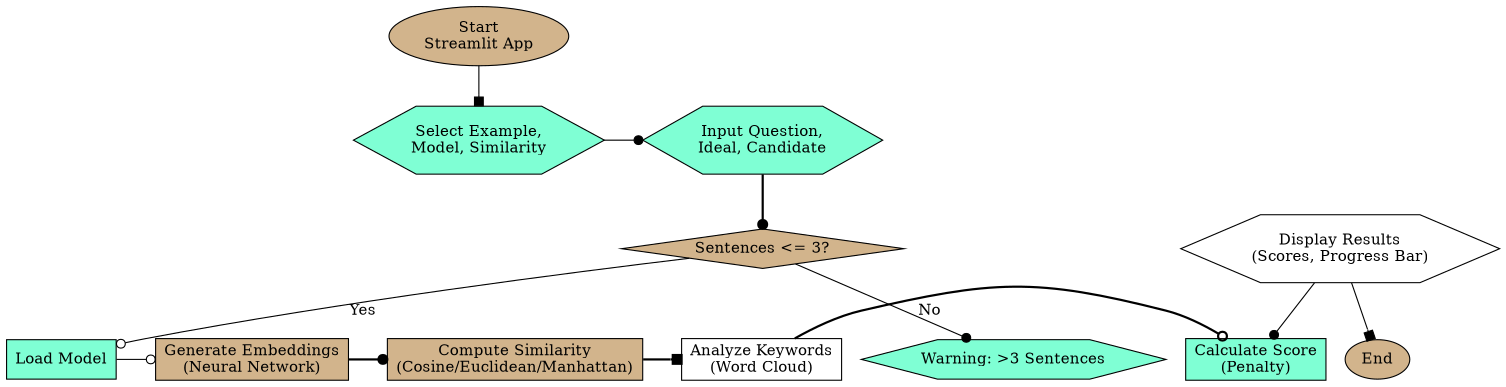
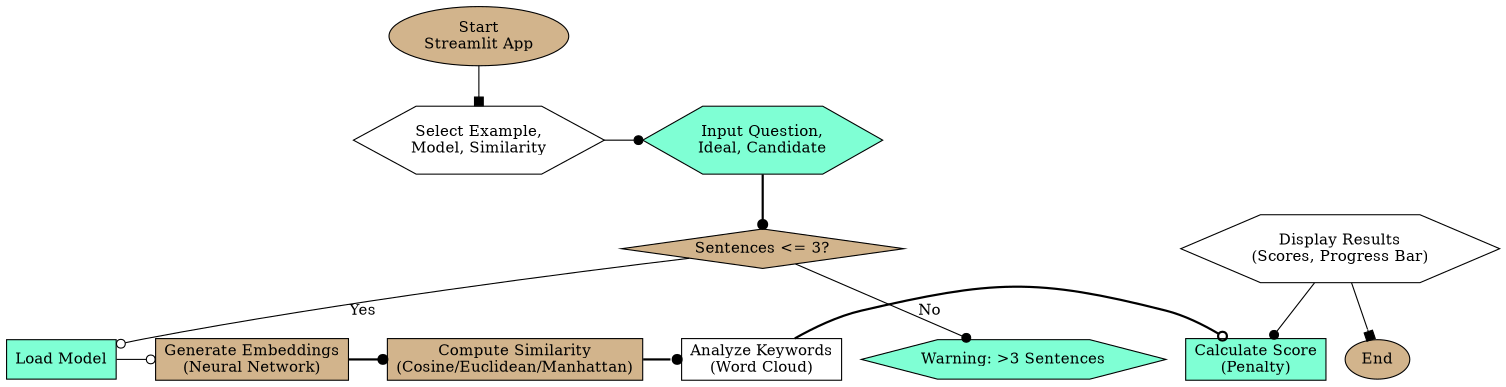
node "Select Example, Model, Similarity": fillcolor aquamarine -> white
edge "Compute Similarity (Cosine/Euclidean/Manhattan)" -> "Analyze Keywords (Word Cloud)": arrowhead box -> dot
